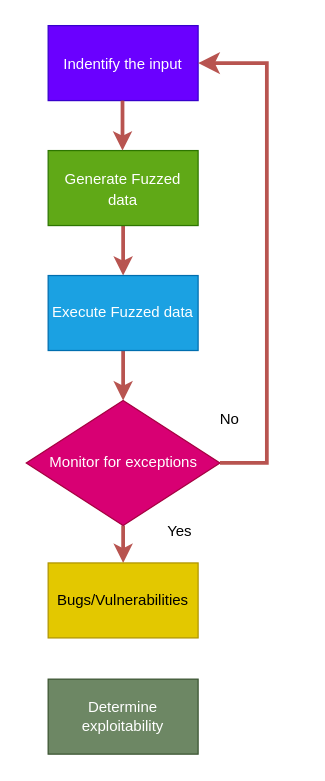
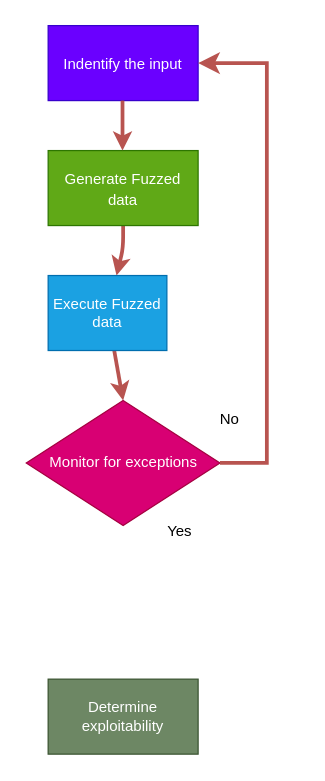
node "Execute Fuzzed data": size 150x75 -> 119x75
edge "Monitor for exceptions" -> "Bugs/Vulnerabilities": removed
node "Bugs/Vulnerabilities": removed
